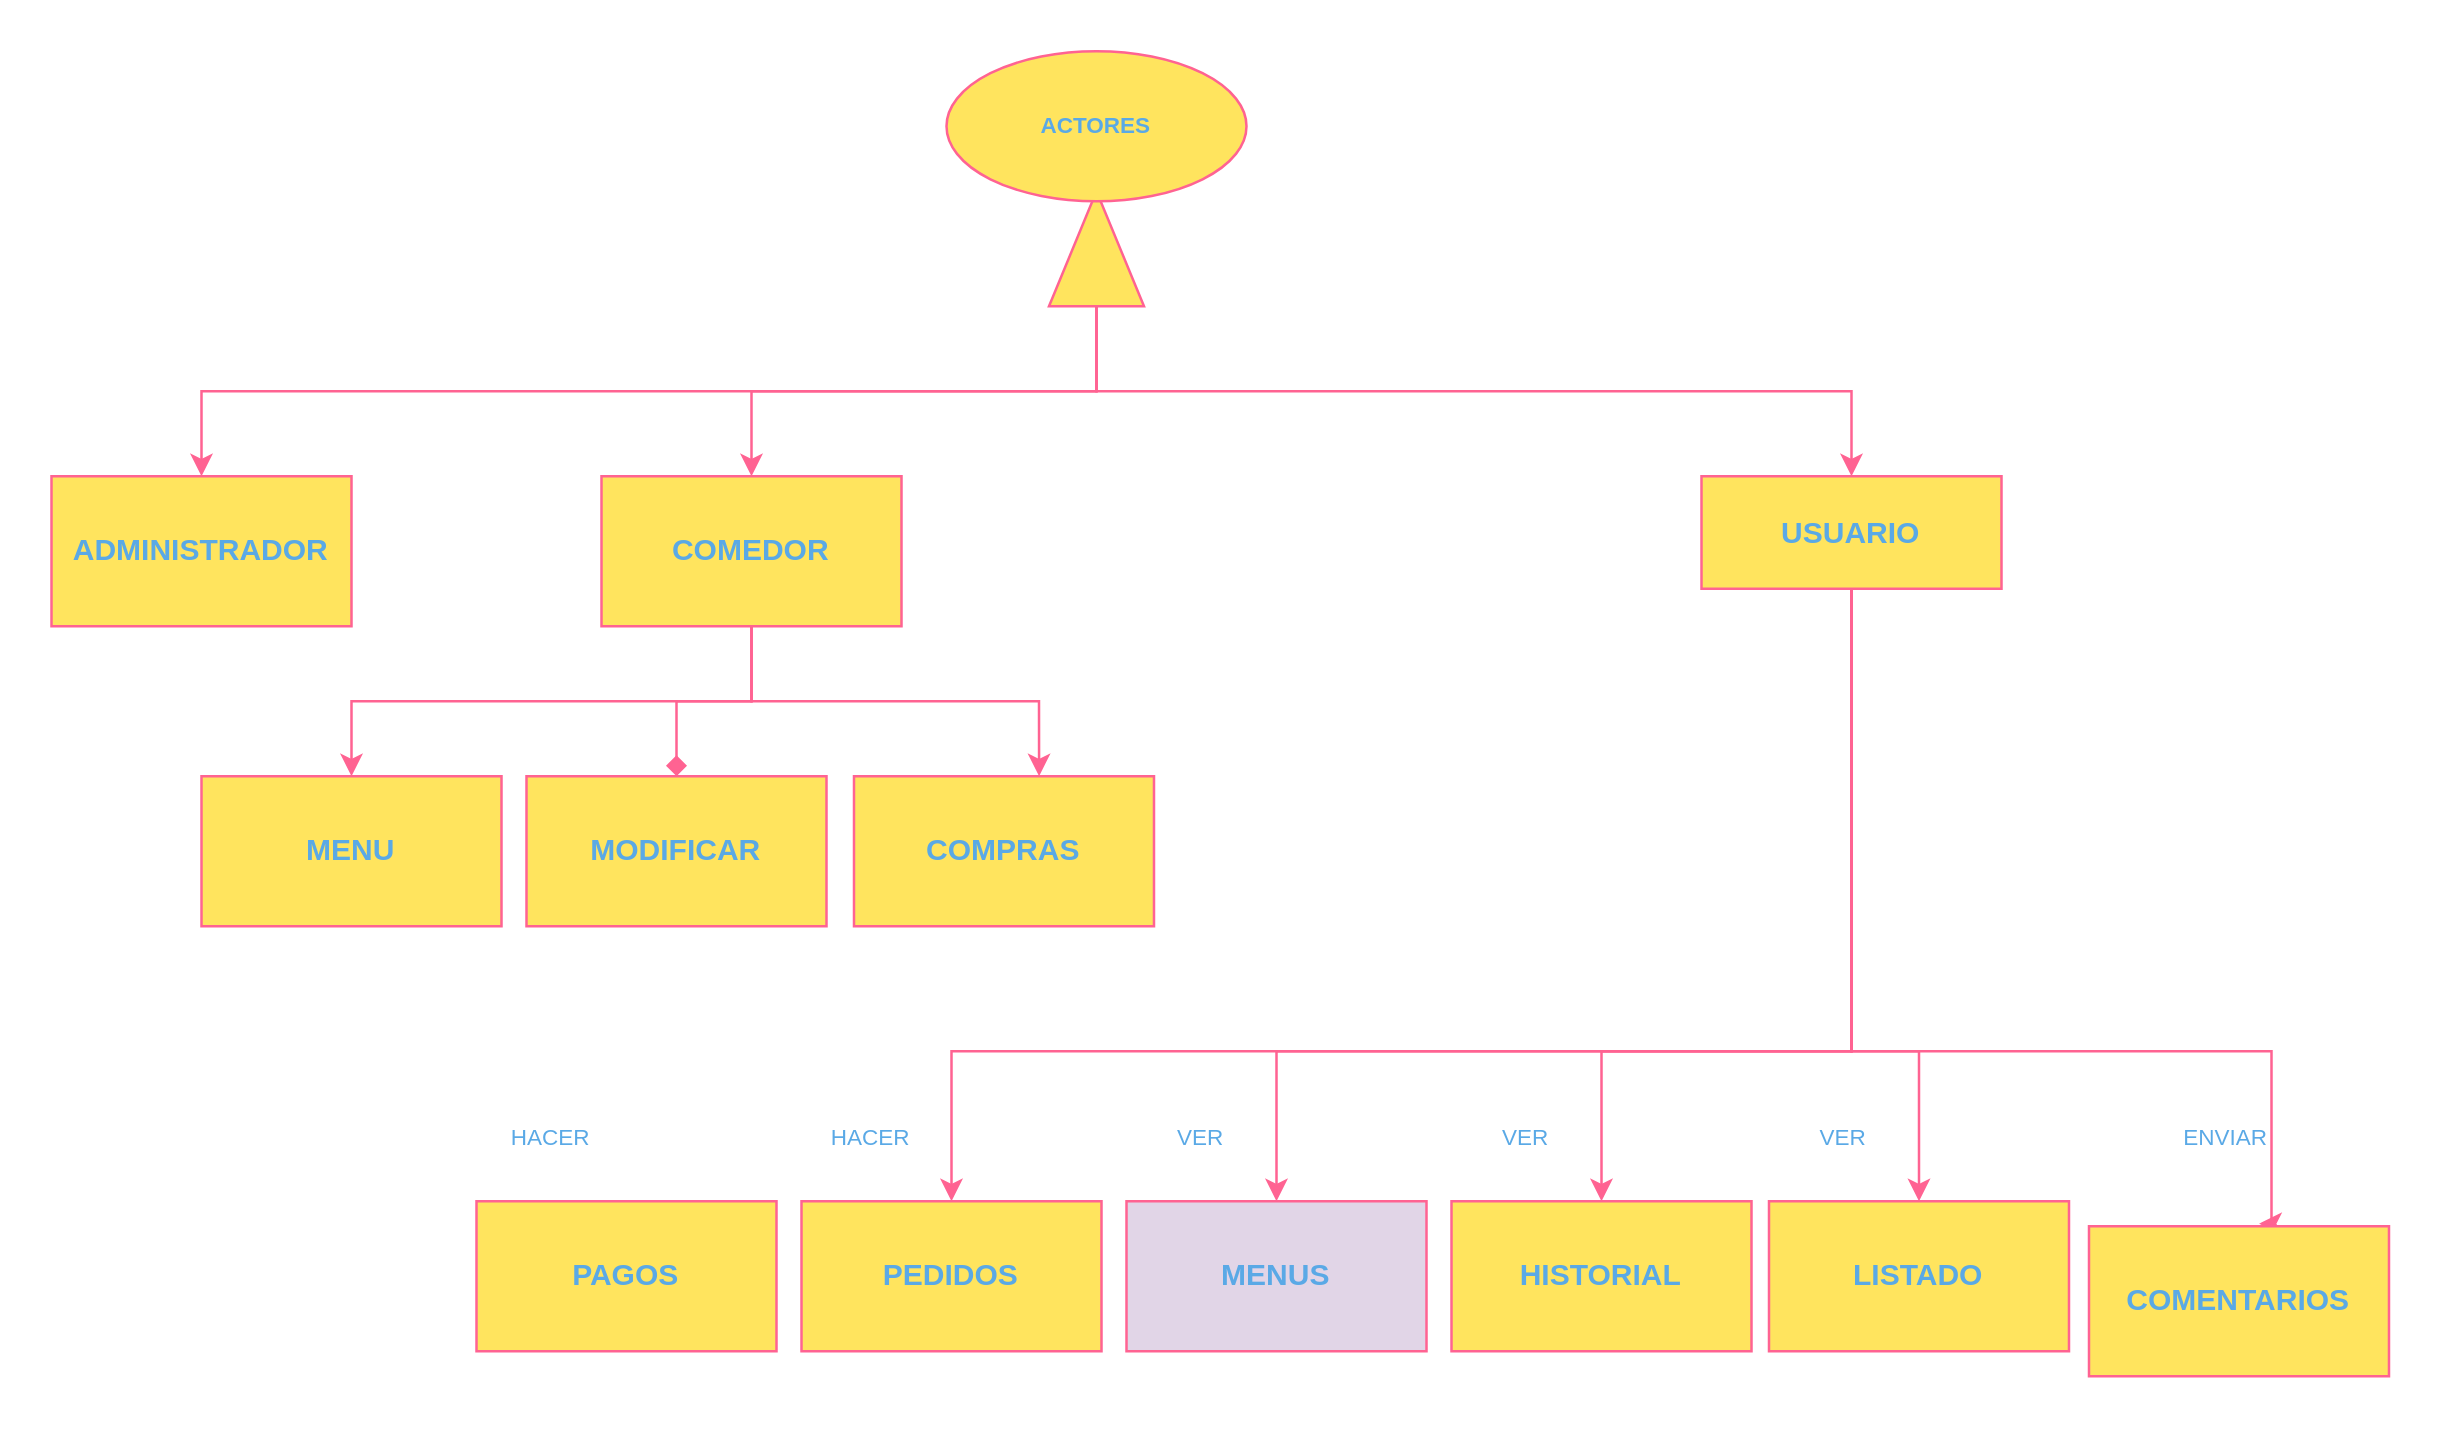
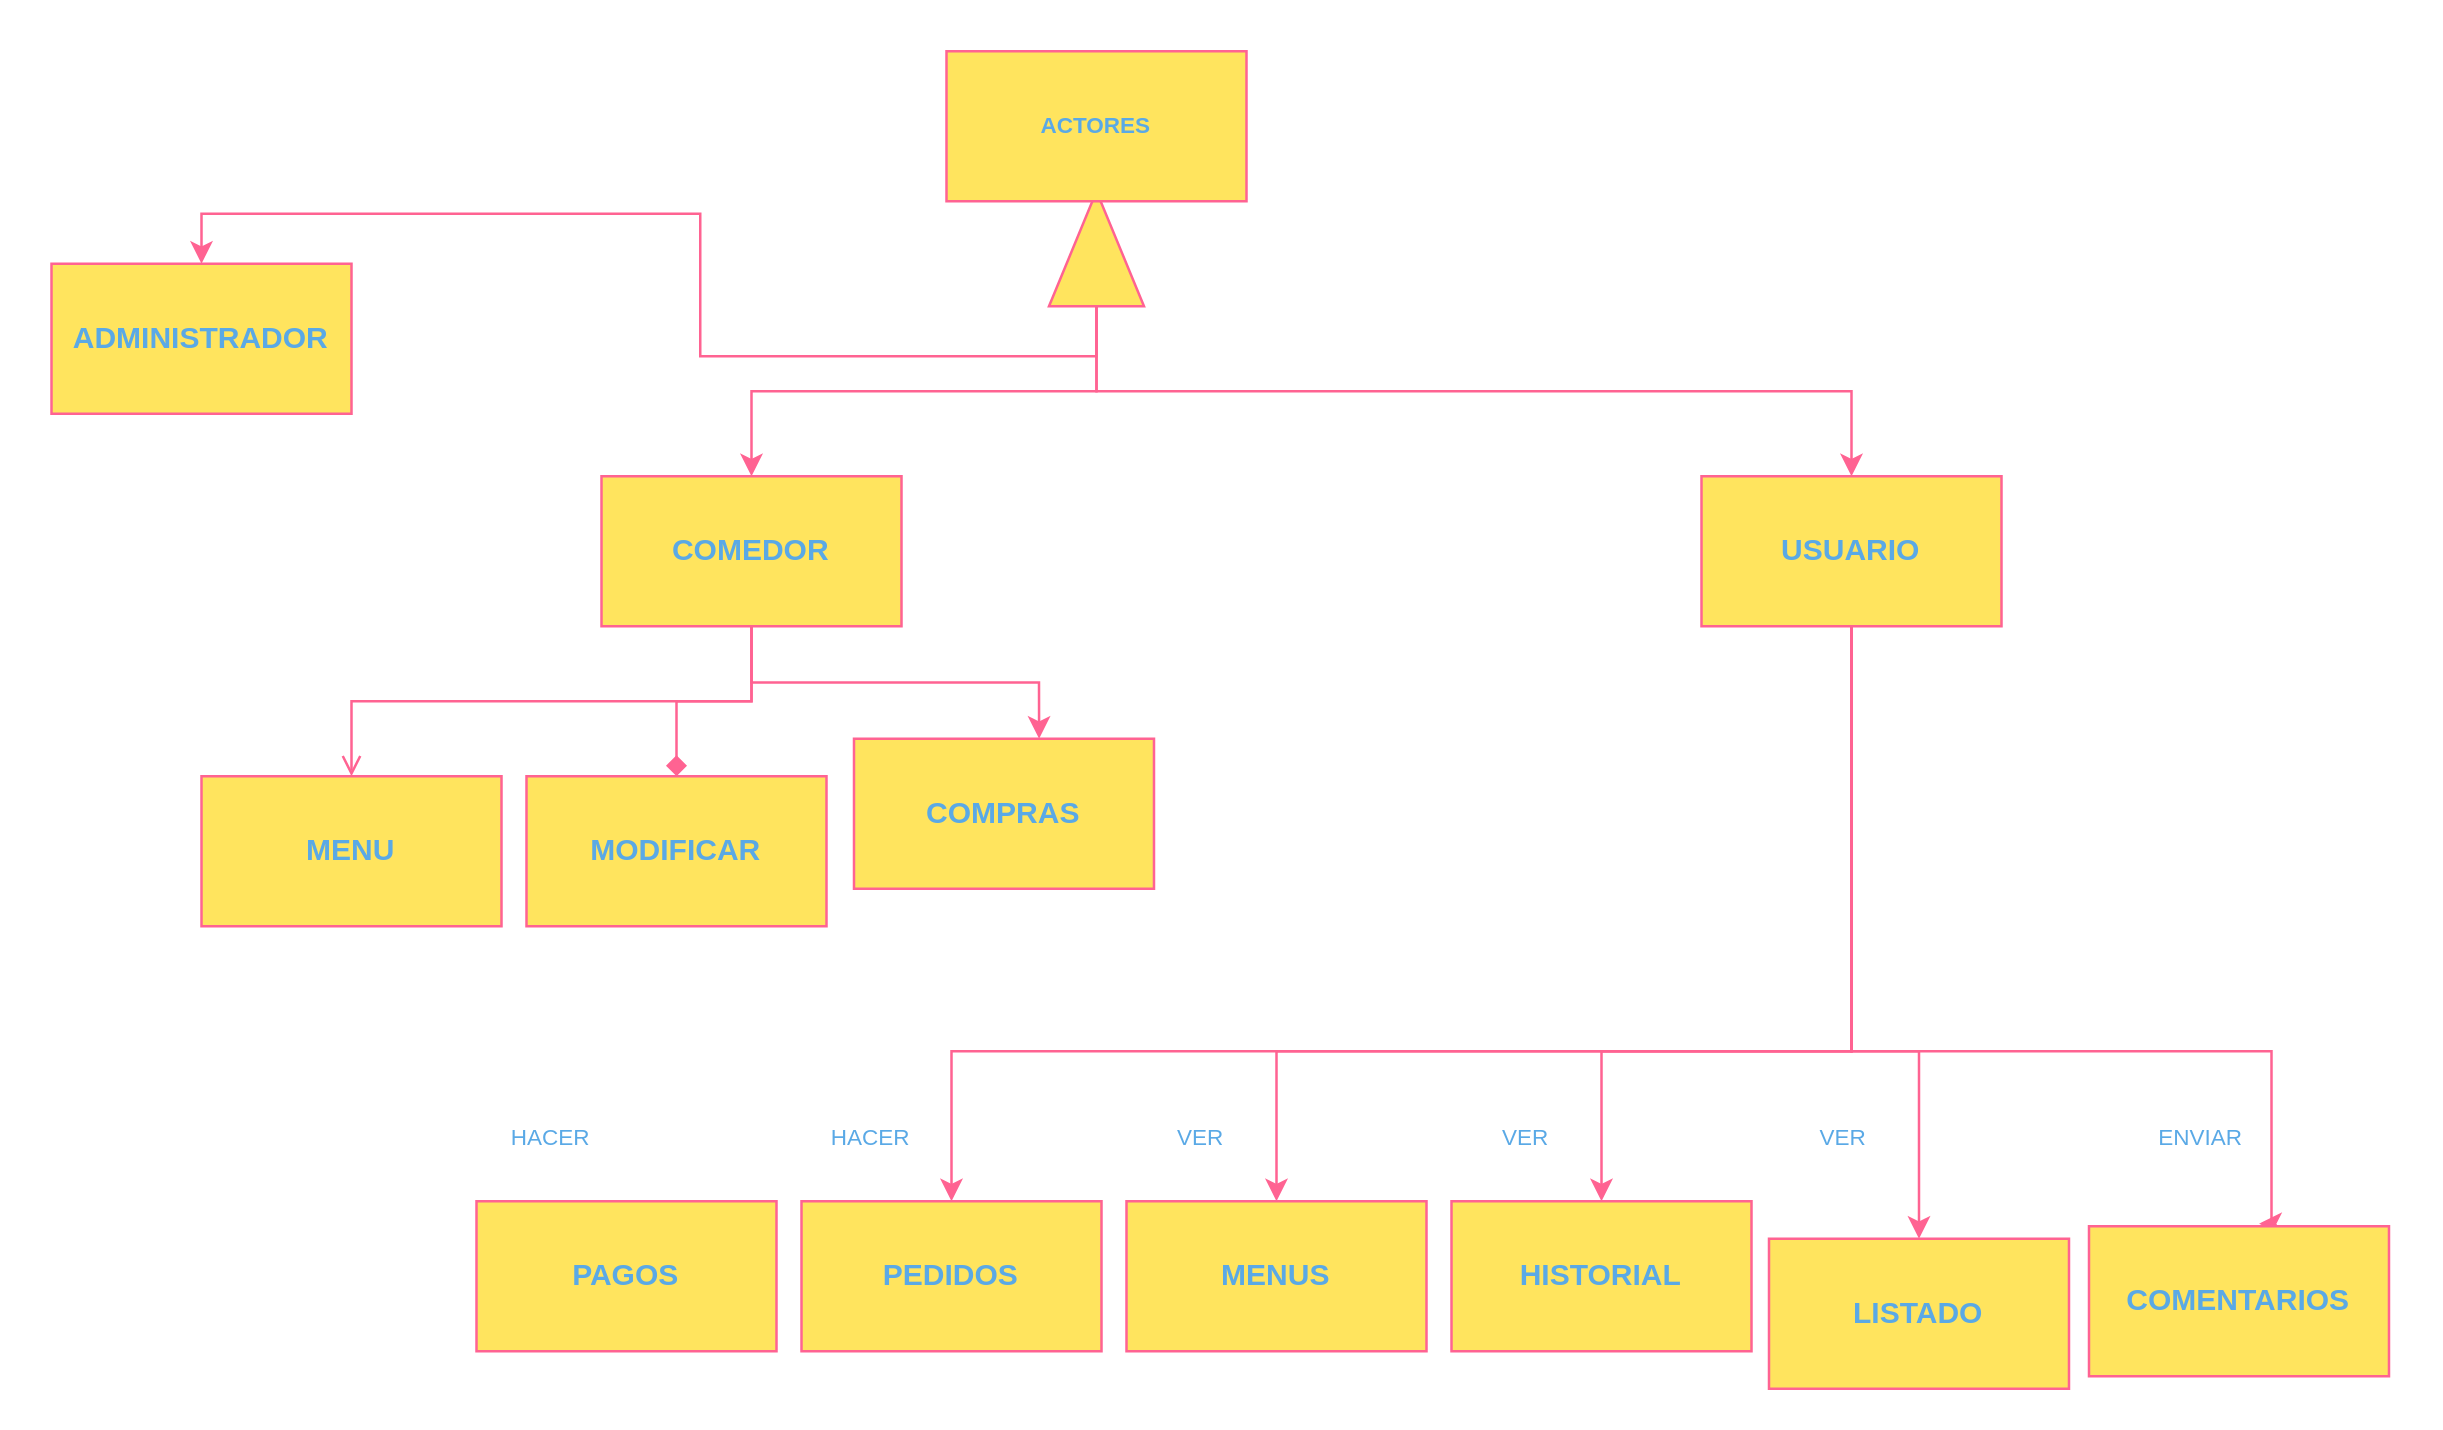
node "ACTORES": shape ellipse -> rectangle
node "USUARIO": size 300x113 -> 300x150
node "ADMINISTRADOR": moved (201, 551) -> (201, 339)
edge "COMEDOR" -> "MENU": arrowhead classic -> open
node "COMPRAS": moved (1004, 851) -> (1004, 814)
node "ENVIAR": moved (2226, 1139) -> (2201, 1139)
node "MENUS": fillcolor #e1d5e7 -> #ffe45e
node "LISTADO": moved (1919, 1276) -> (1919, 1314)
